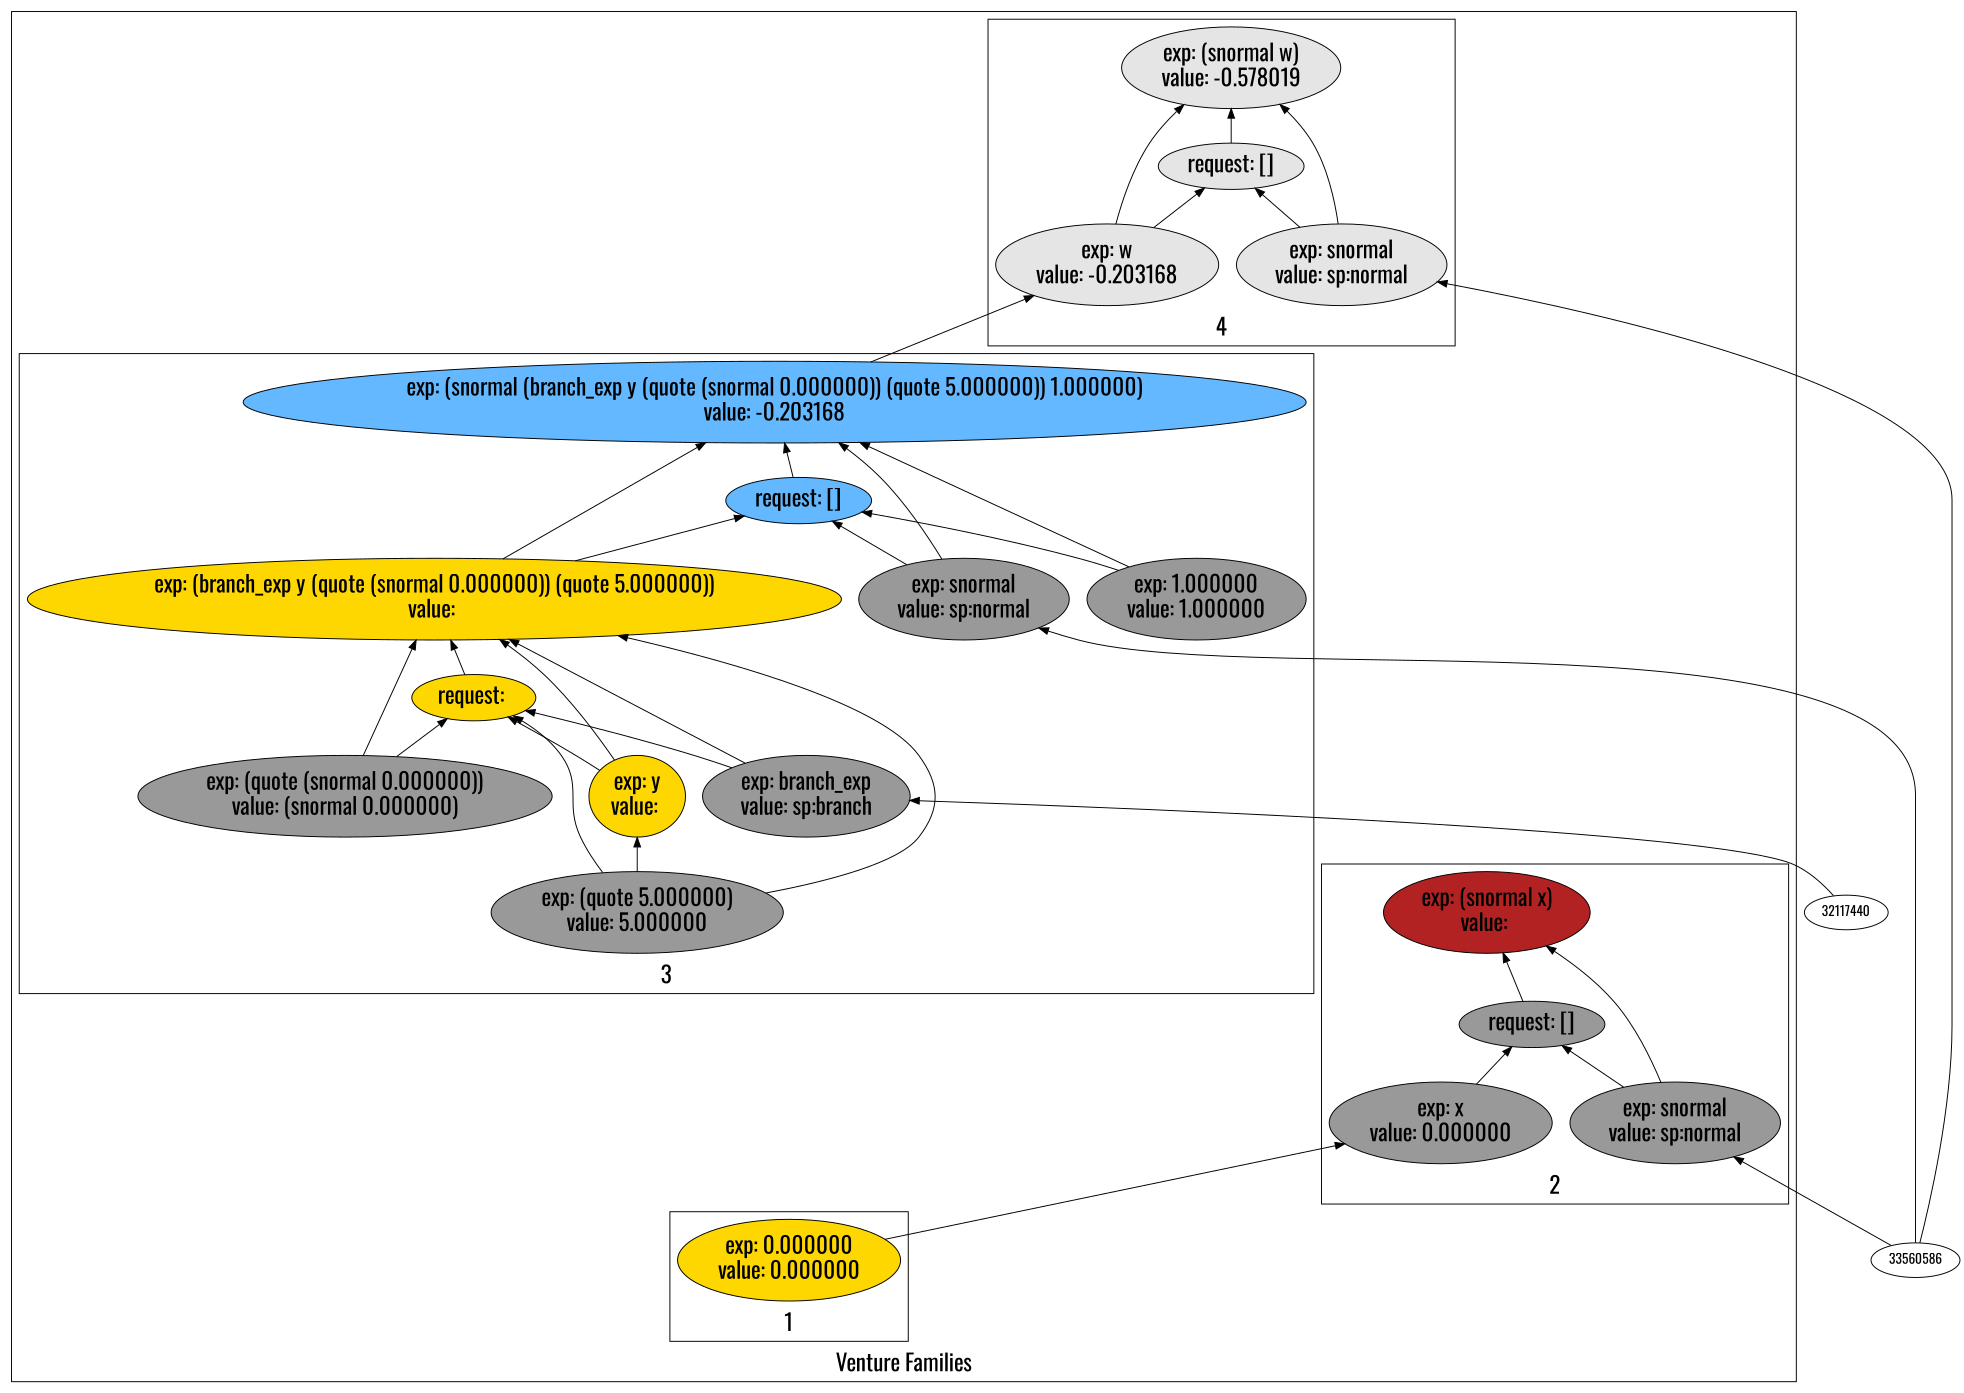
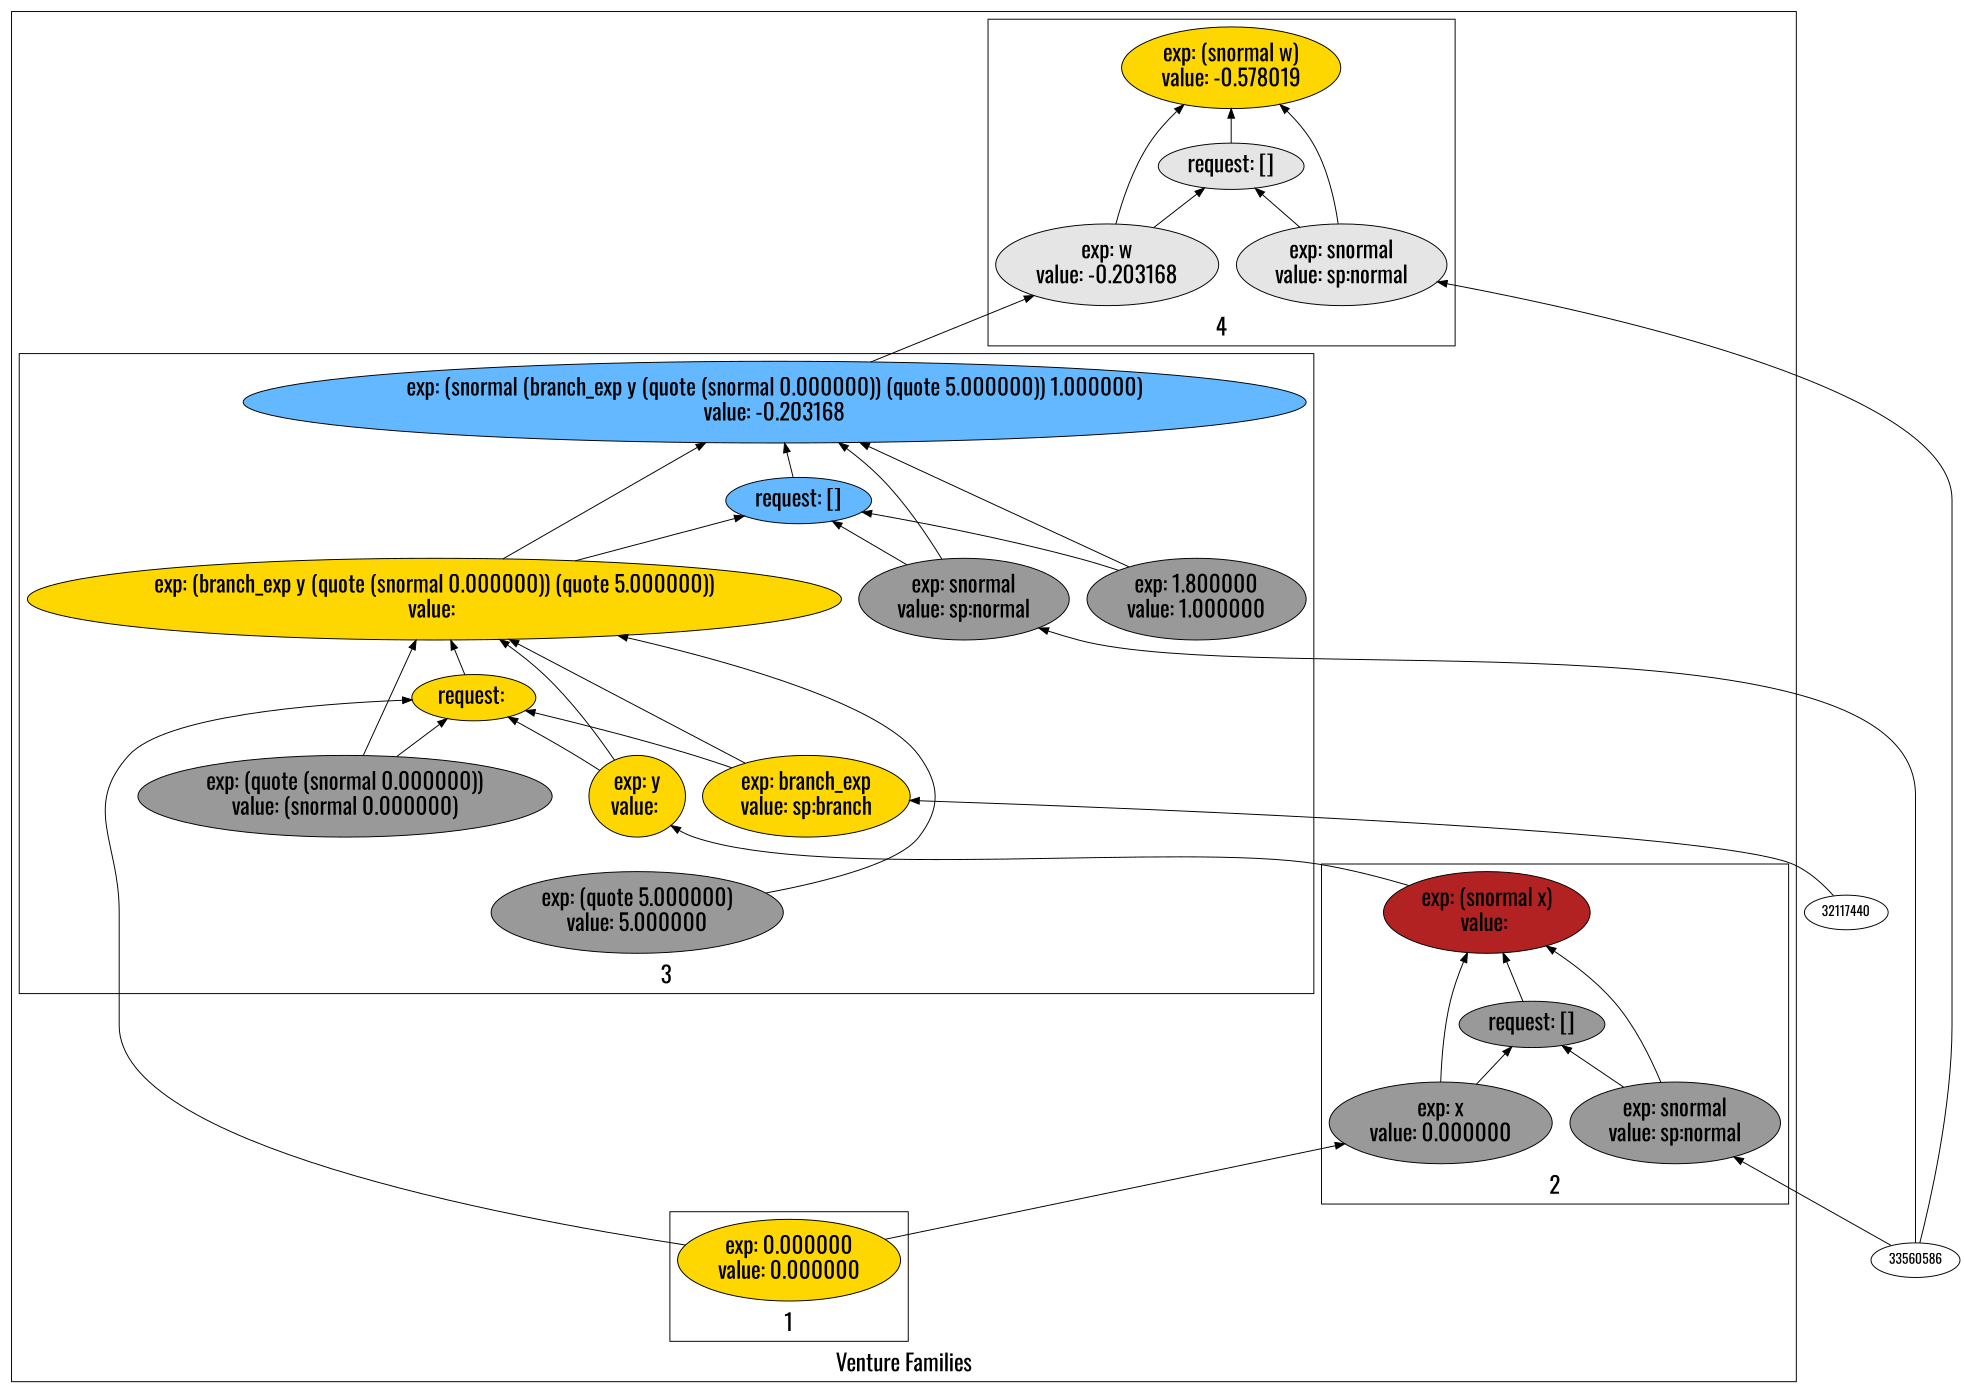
node "exp: (snormal w) value: -0.578019": fillcolor grey90 -> gold
node "exp: 1.000000 value: 1.000000": label "exp: 1.000000 value: 1.000000" -> "exp: 1.800000 value: 1.000000"
edge "exp: (quote 5.000000) value: 5.000000" -> "request:": now "exp: 0.000000 value: 0.000000" -> "request:"
node "exp: branch_exp value: sp:branch": fillcolor grey60 -> gold
edge "exp: (quote 5.000000) value: 5.000000" -> "exp: y value:": now "exp: (snormal x) value:" -> "exp: y value:"
edge "exp: x value: 0.000000" -> "exp: (snormal x) value:": added
